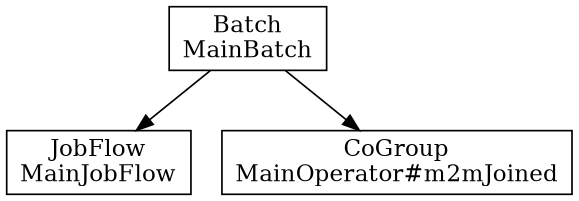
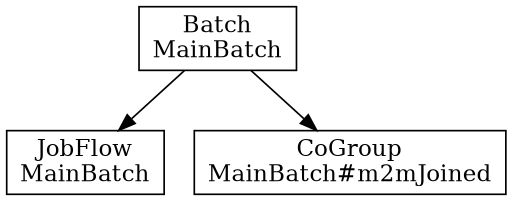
node "JobFlow MainJobFlow": label "JobFlow MainJobFlow" -> "JobFlow MainBatch"
node "CoGroup MainOperator#m2mJoined": label "CoGroup MainOperator#m2mJoined" -> "CoGroup MainBatch#m2mJoined"
